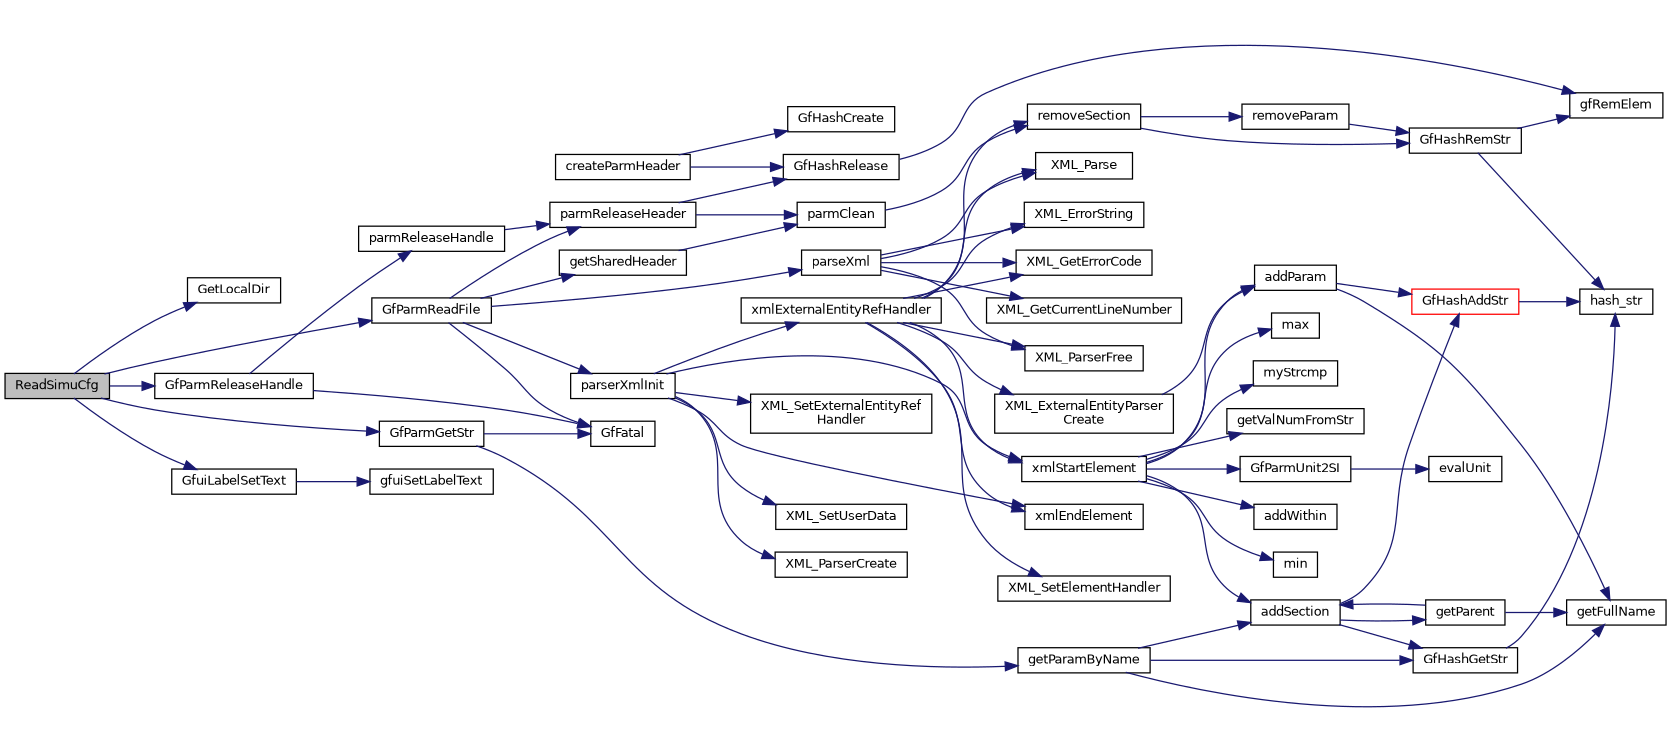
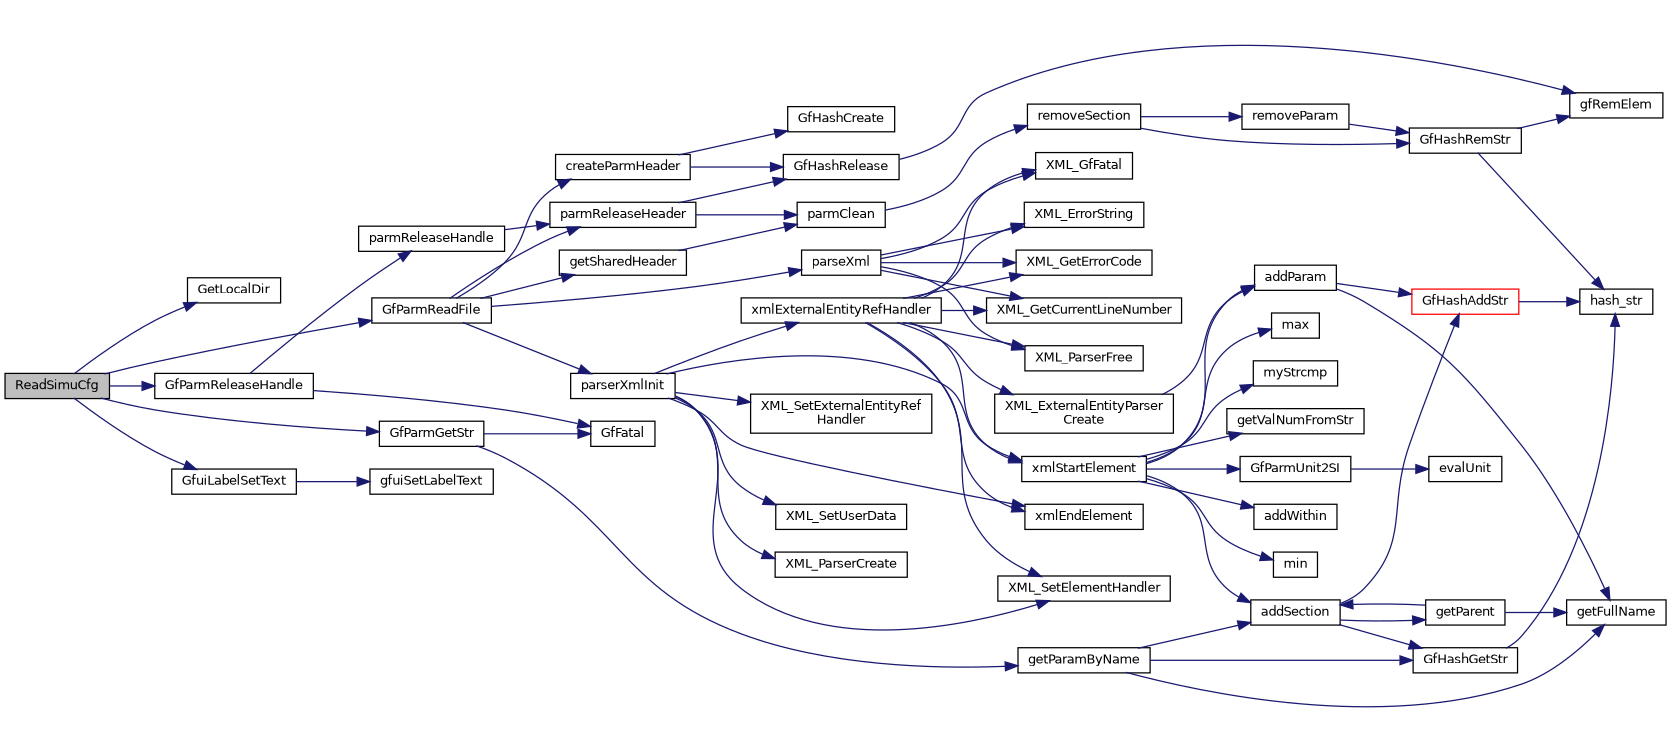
node "XML_Parse": label "XML_Parse" -> "XML_GfFatal"
edge "xmlExternalEntityRefHandler" -> "removeSection": now "xmlExternalEntityRefHandler" -> "XML_GetCurrentLineNumber"
edge "GfParmReadFile" -> "GfFatal": now "GfParmReadFile" -> "createParmHeader"
edge "parserXmlInit" -> "XML_SetElementHandler": added
